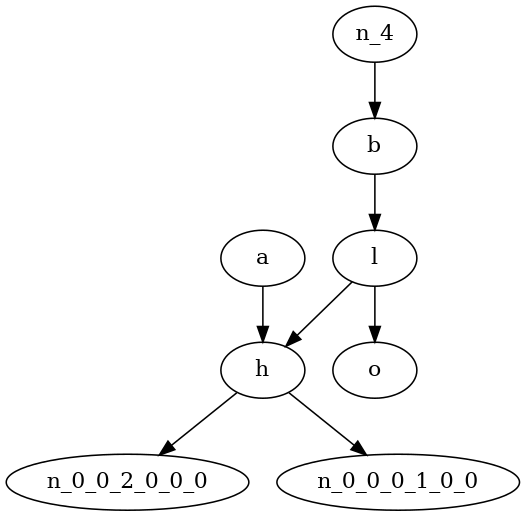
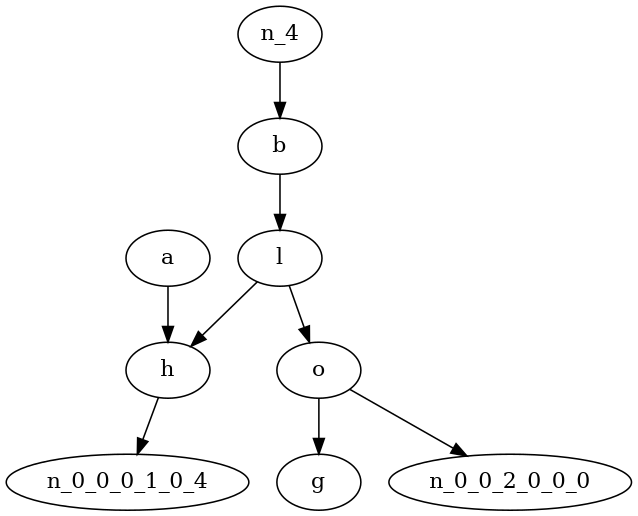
edge "h" -> "n_0_0_2_0_0_0": now "o" -> "n_0_0_2_0_0_0"
node "g": added
node "n_0_0_0_1_0_0": label "n_0_0_0_1_0_0" -> "n_0_0_0_1_0_4"
